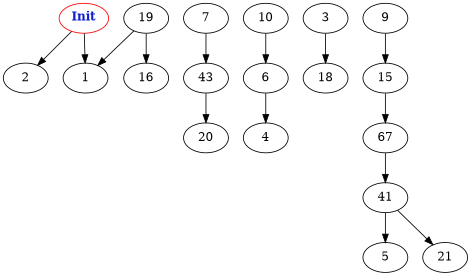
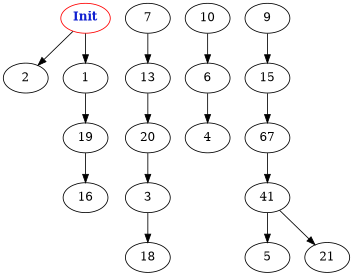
edge "19" -> "1": reversed
node "43": label "43" -> "13"
edge "20" -> "3": added
